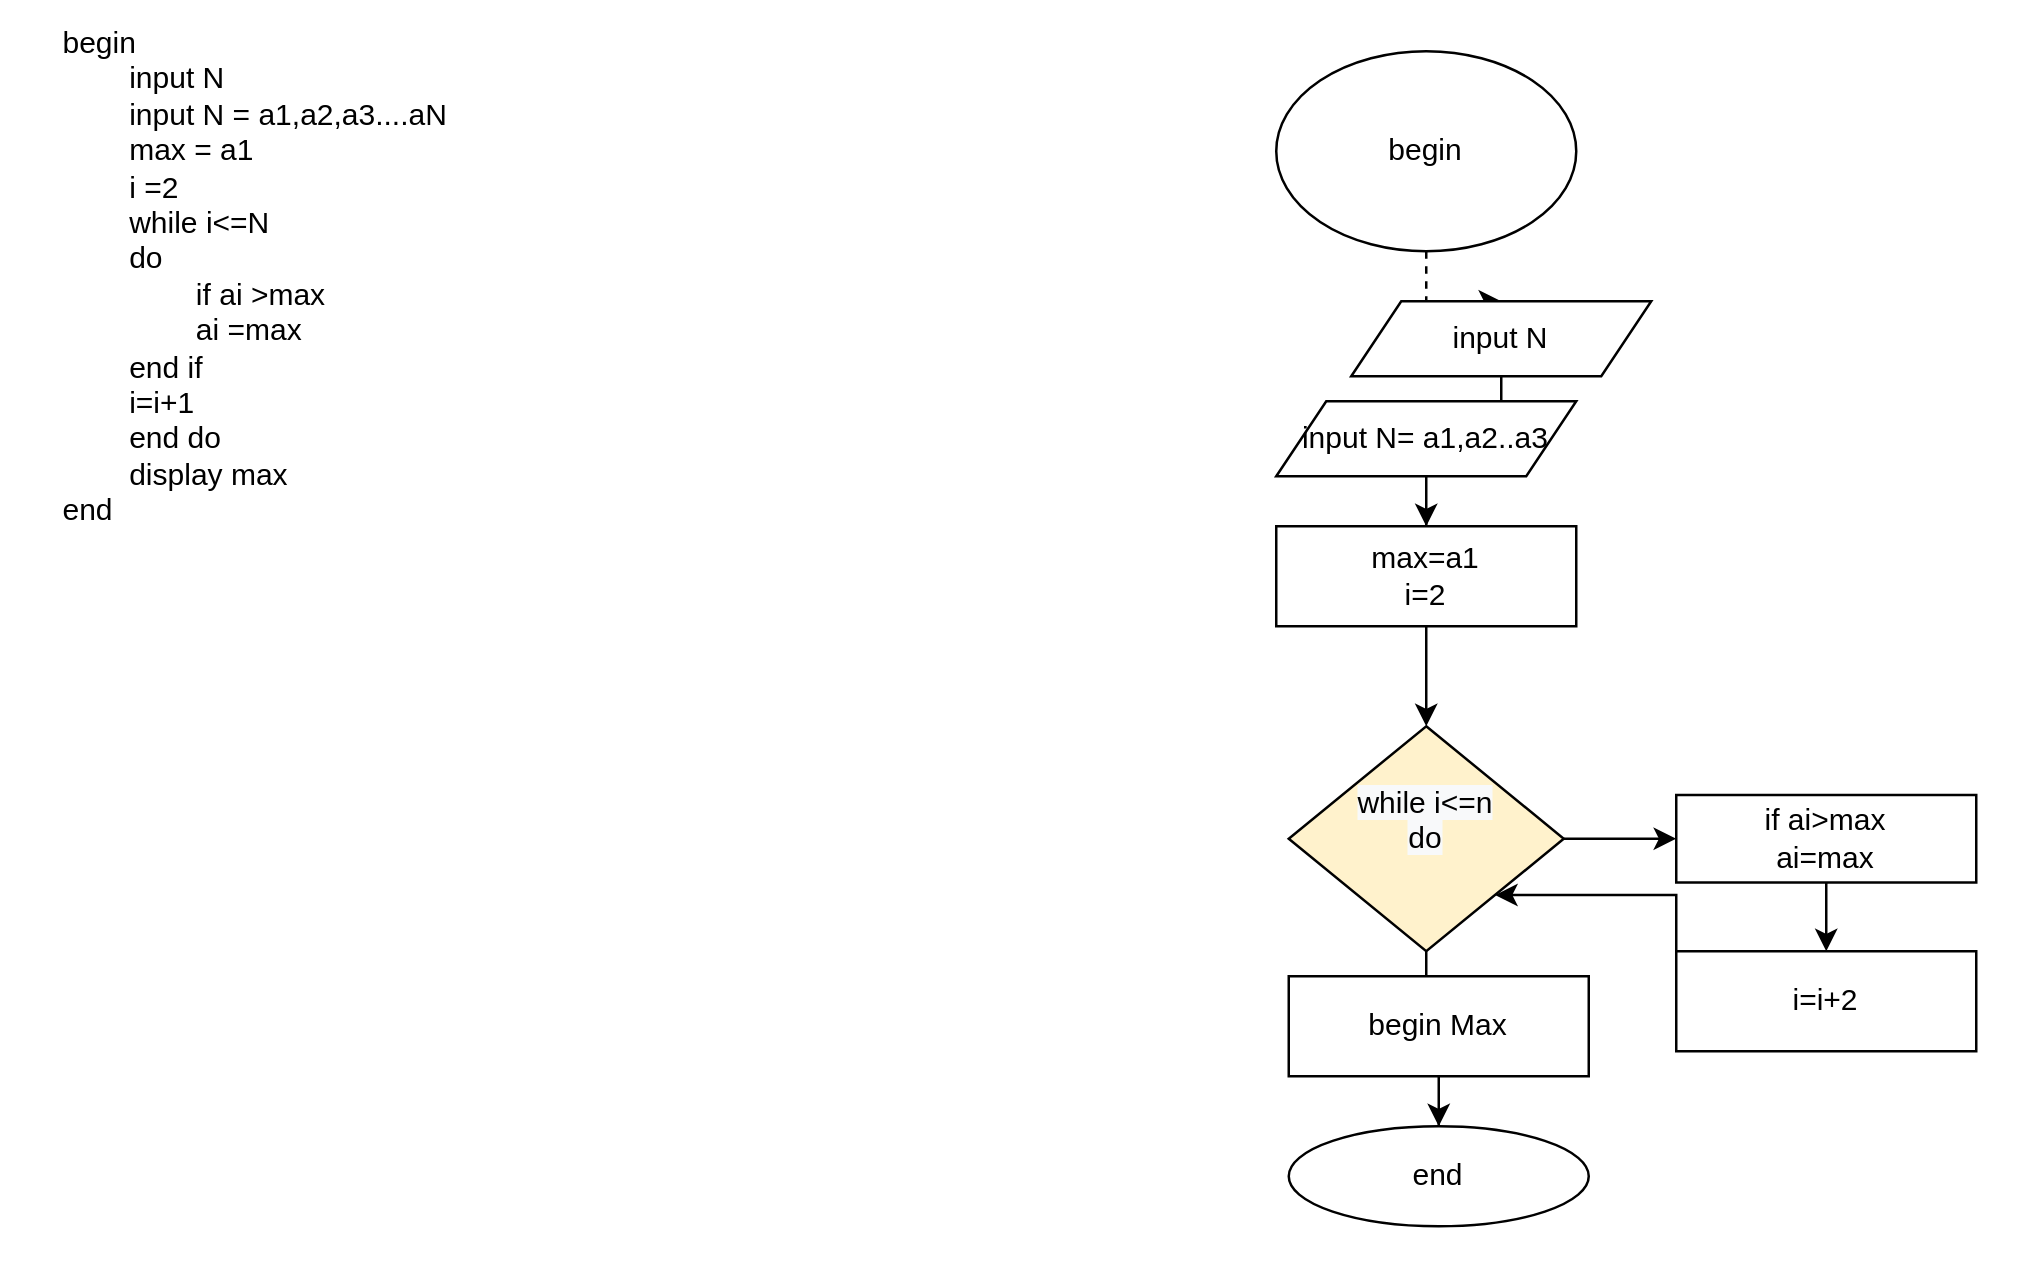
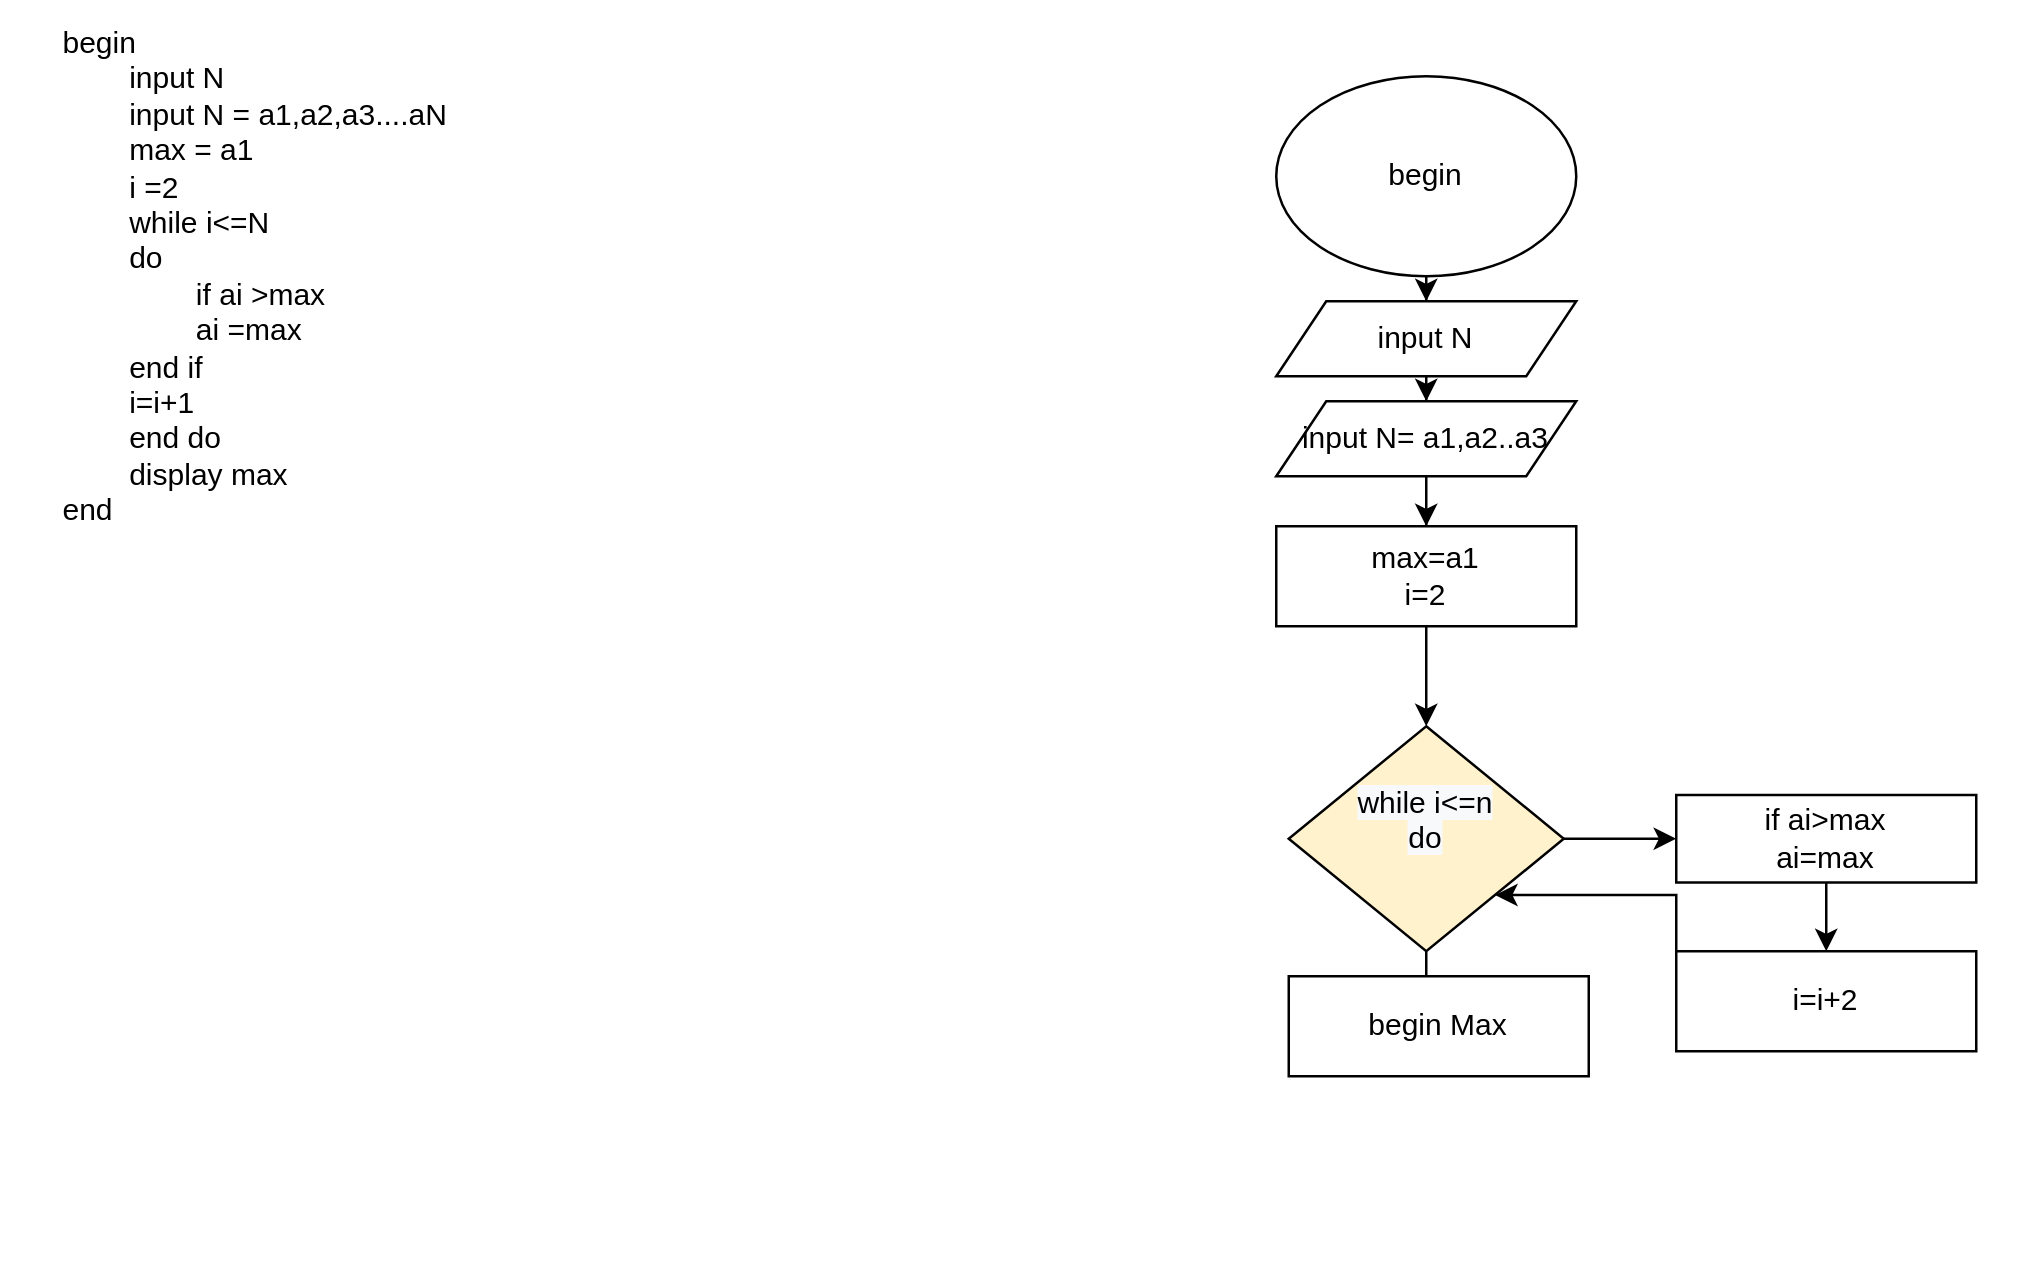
node "begin": moved (1426, 151) -> (1426, 176)
node "input N": moved (1501, 339) -> (1426, 339)
edge "begin Max" -> "end": removed
node "end": removed
